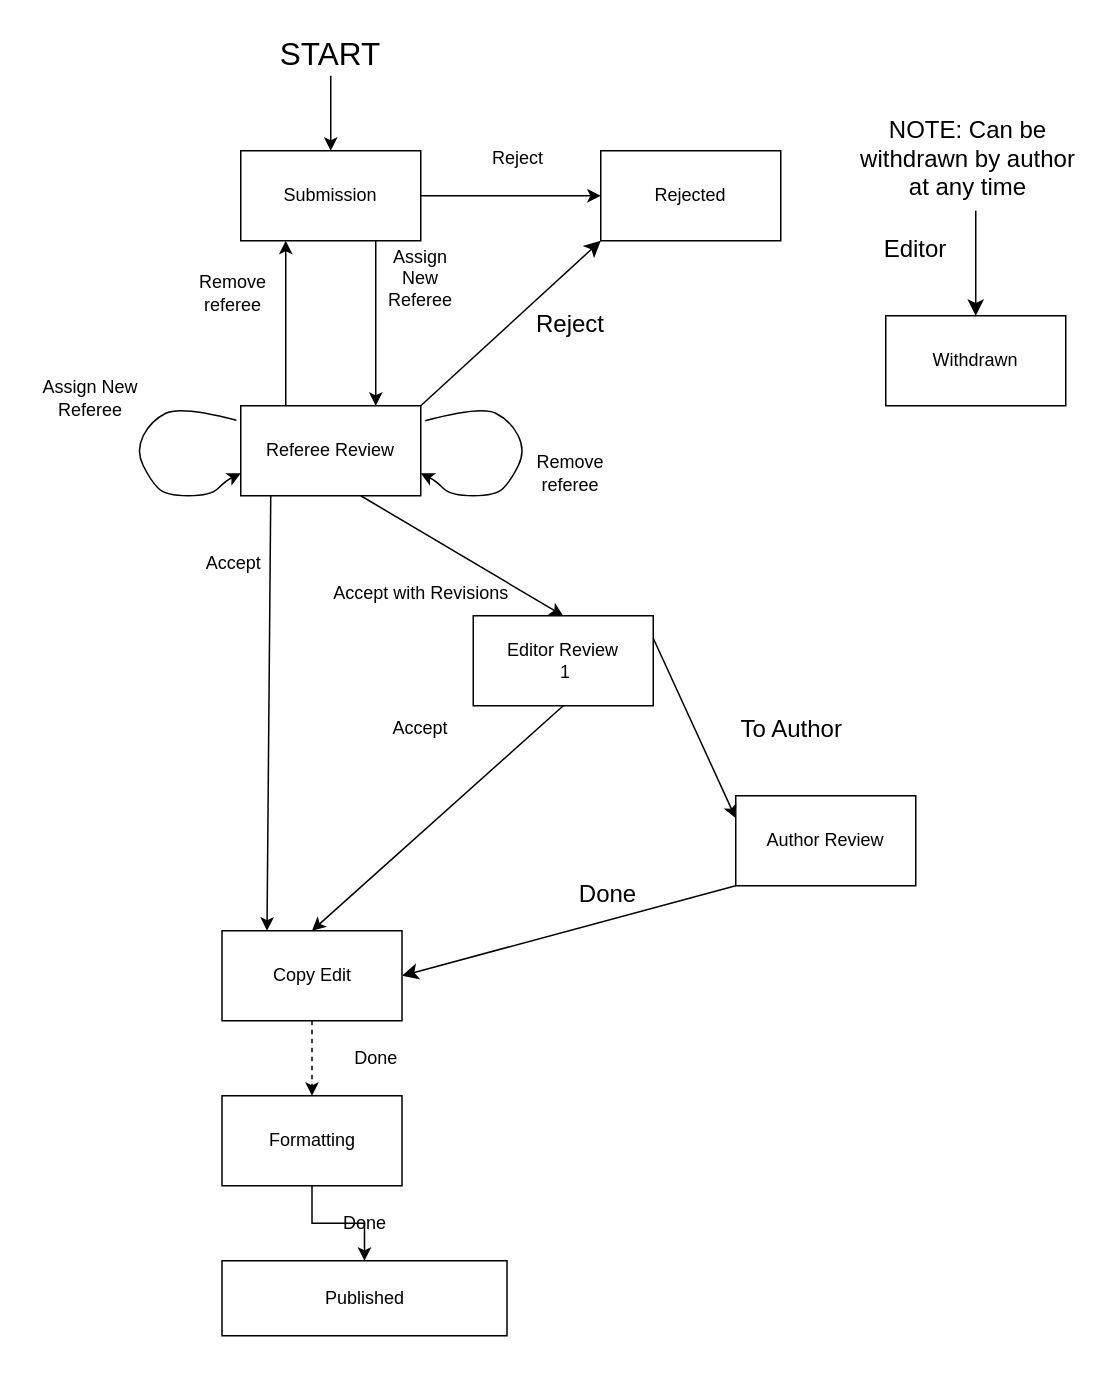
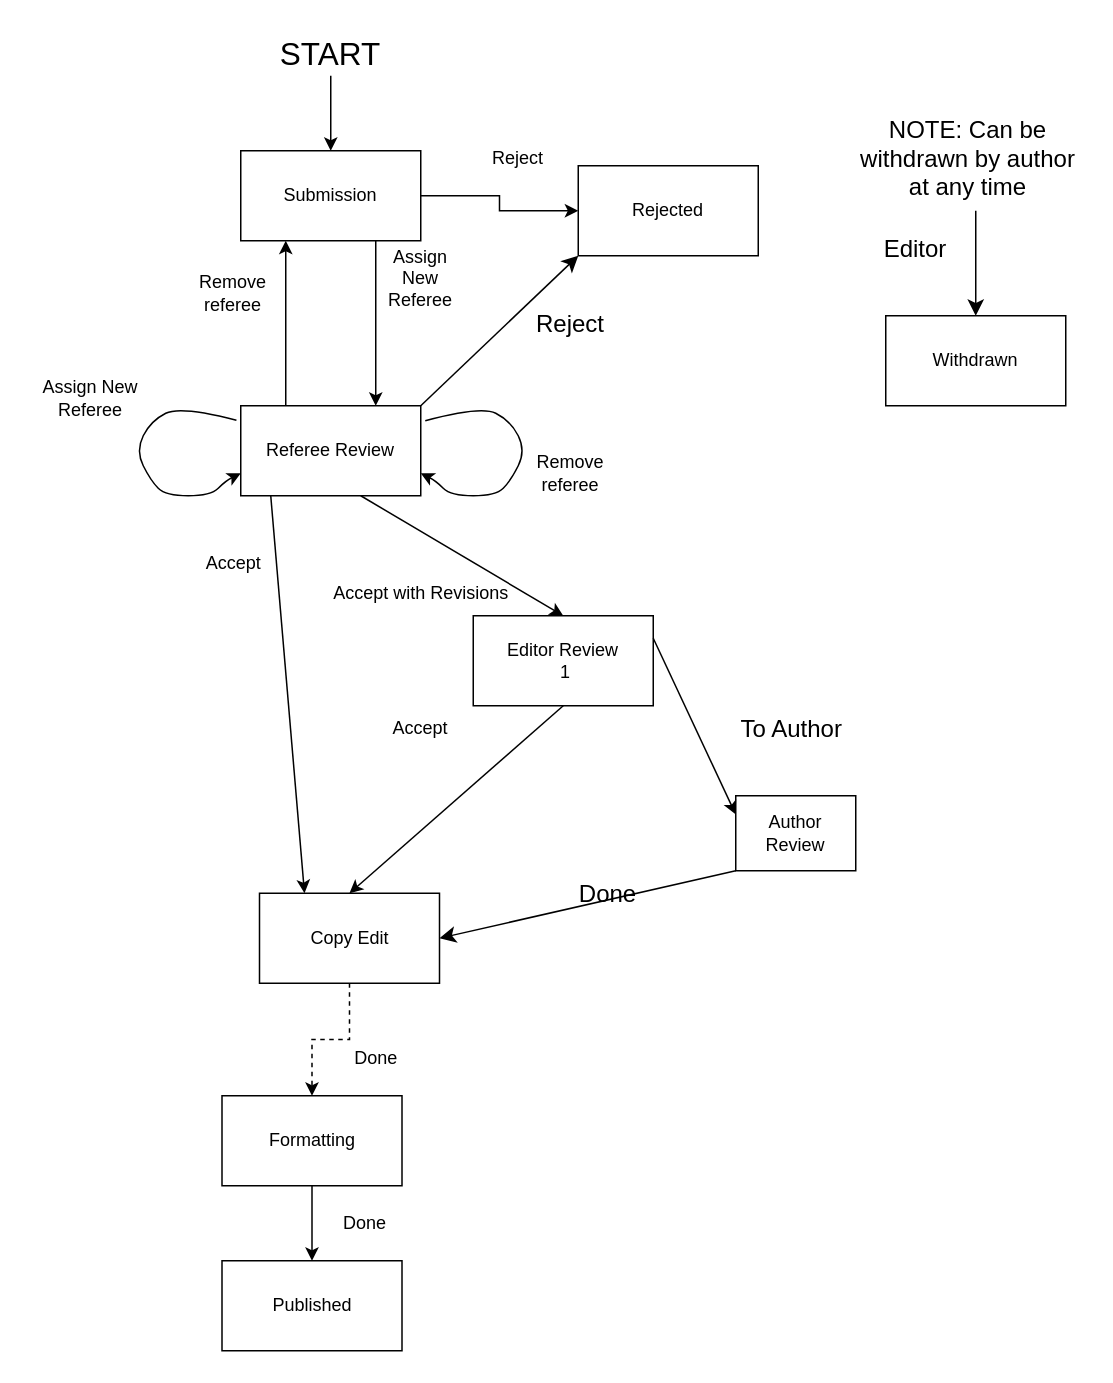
node "Rejected": moved (691, 196) -> (668, 211)
node "Author Review": size 180x90 -> 120x75
node "Copy Edit": moved (312, 976) -> (350, 938)
node "Published": size 285x75 -> 180x90
